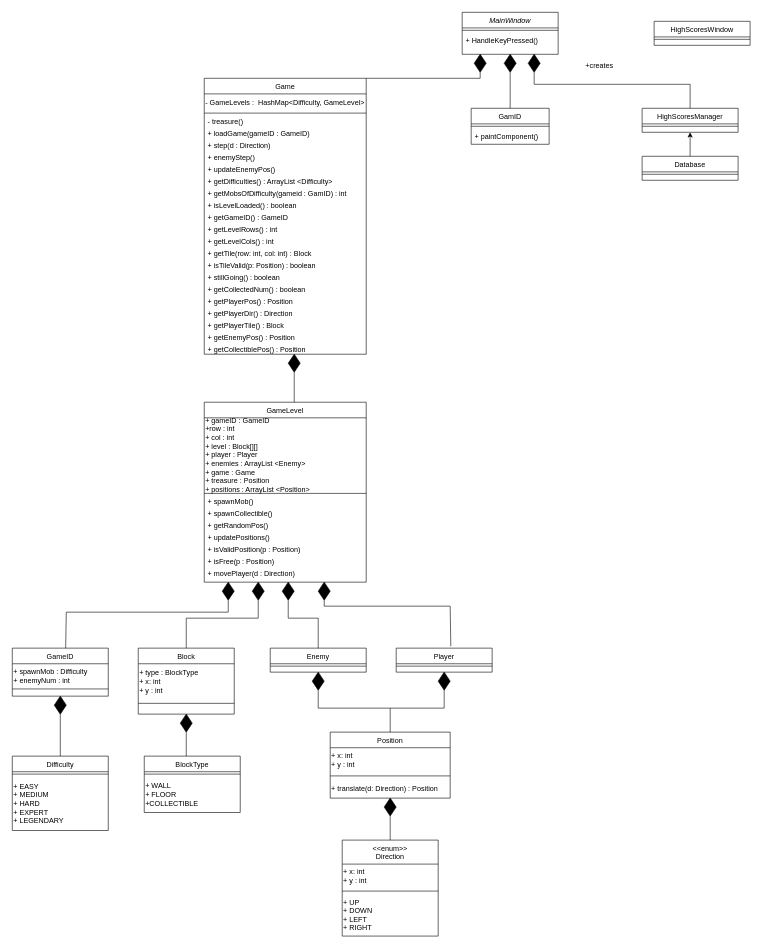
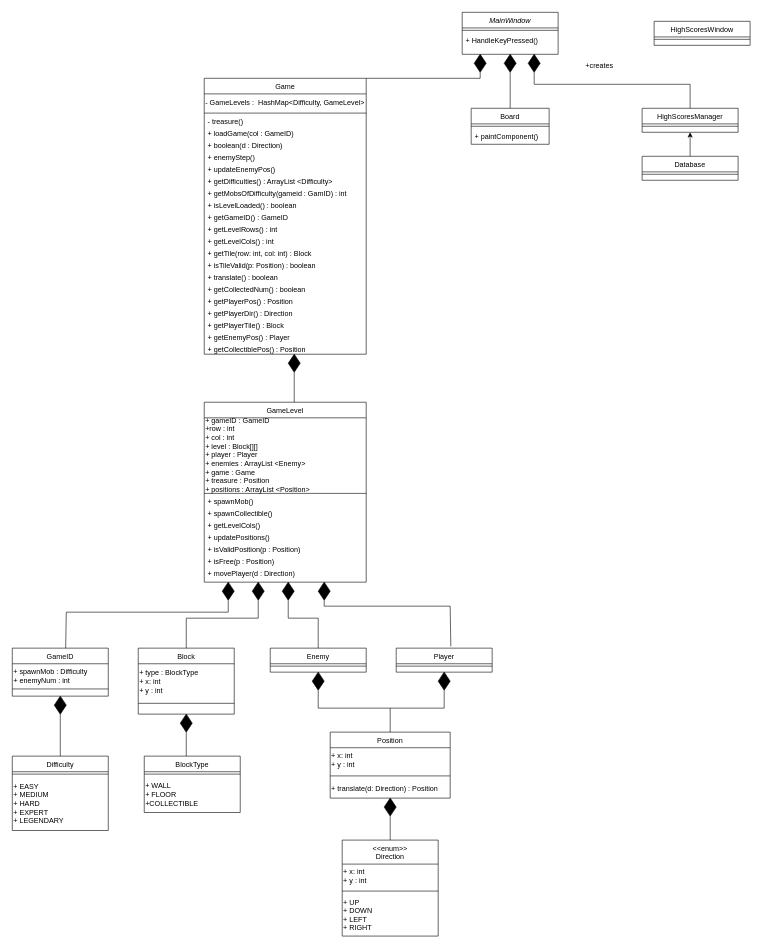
node "GamID": label "GamID" -> "Board"
node "+ loadGame(gameID : GameID)": label "+ loadGame(gameID : GameID)" -> "+ loadGame(col : GameID)"
node "+ step(d : Direction)": label "+ step(d : Direction)" -> "+ boolean(d : Direction)"
node "+ stillGoing() : boolean": label "+ stillGoing() : boolean" -> "+ translate() : boolean"
node "+ getEnemyPos() : Position": label "+ getEnemyPos() : Position" -> "+ getEnemyPos() : Player"
node "+ getRandomPos()": label "+ getRandomPos()" -> "+ getLevelCols()"
